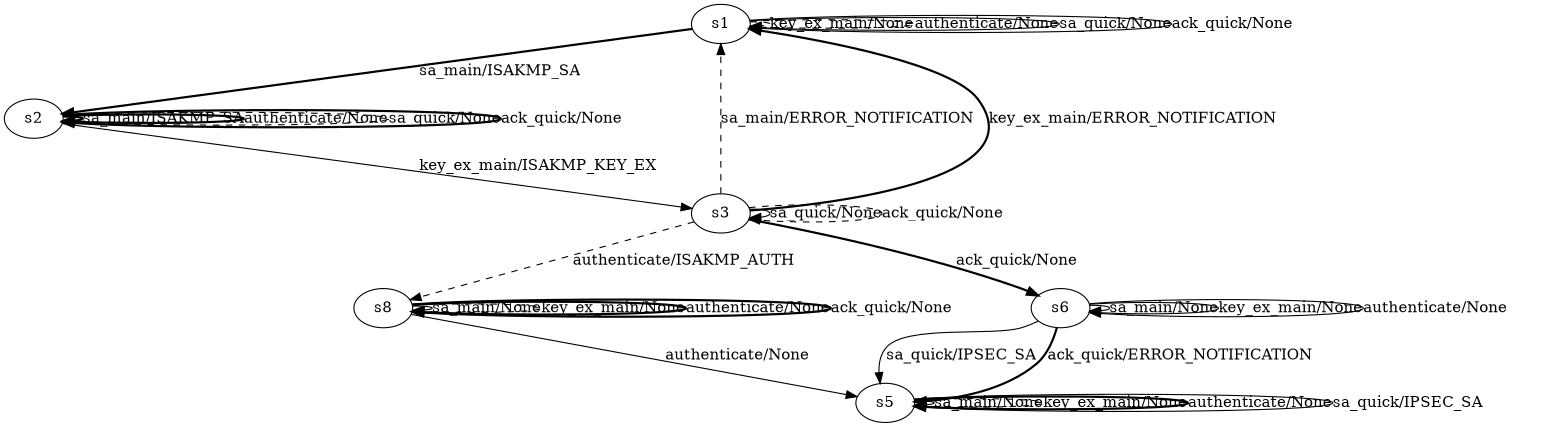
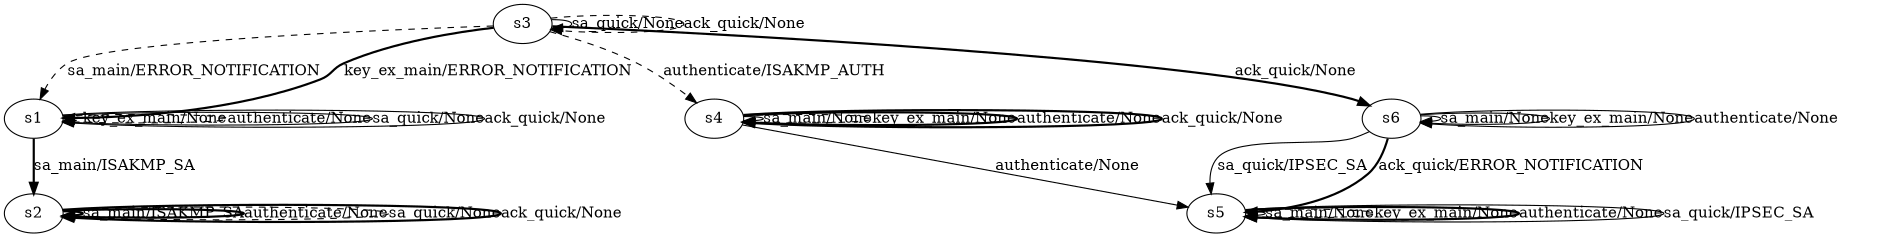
edge "s2" -> "s3": removed, label "key_ex_main/ISAKMP_KEY_EX"
node "s8": label "s8" -> "s4"
